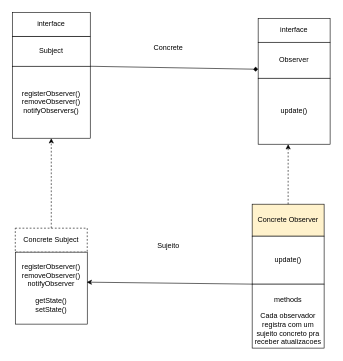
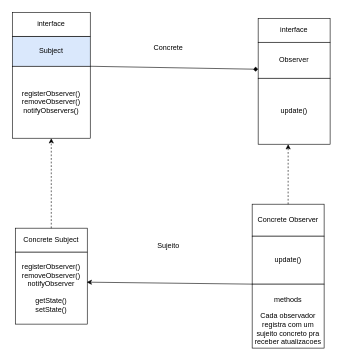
node "Subject": fillcolor #ffffff -> #dae8fc
node "Concrete Observer": fillcolor #fff2cc -> #ffffff
node "Concrete Subject": style dashed -> solid
